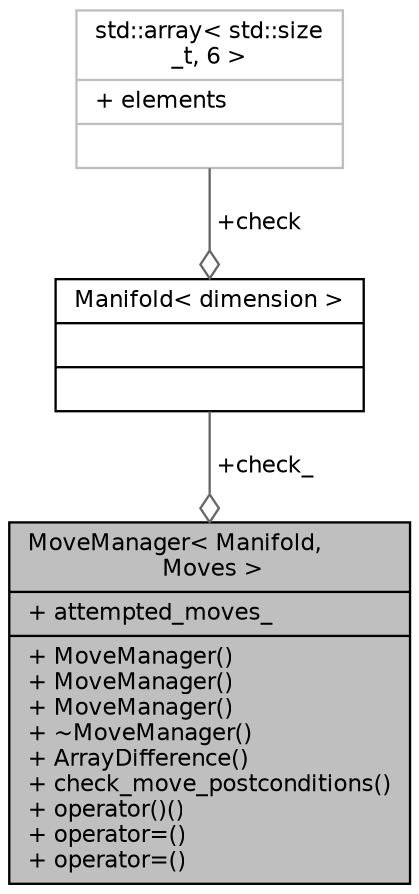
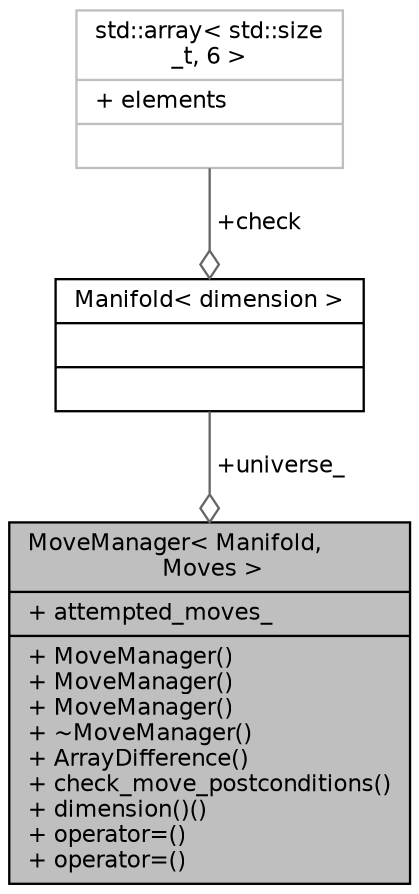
edge "Manifold< dimension >" -> "MoveManager< Manifold,": label " +check_" -> " +universe_"
node "MoveManager< Manifold,": text "+ operator()()" -> "+ dimension()()"
